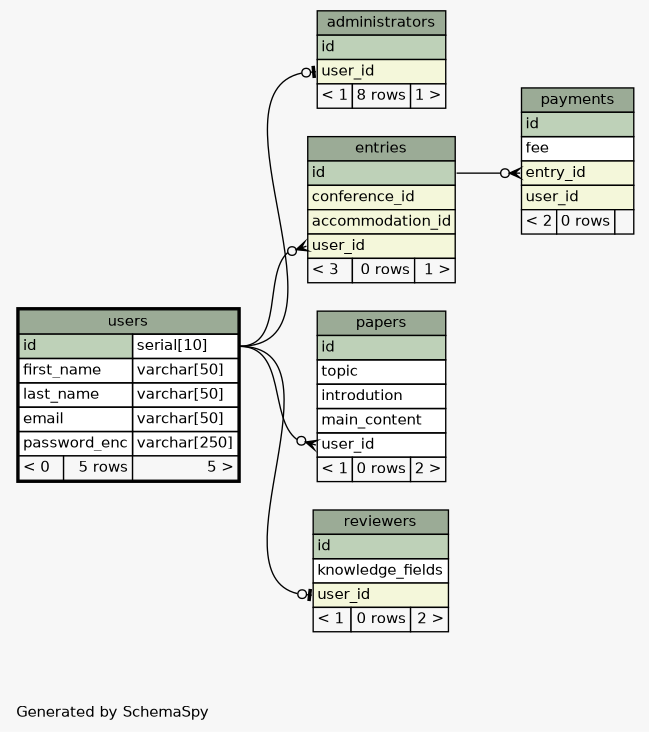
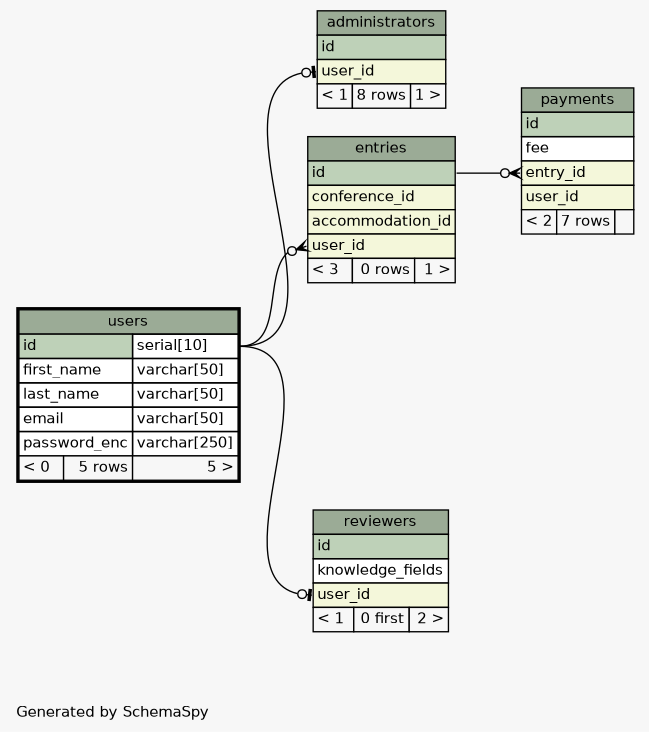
node "payments": text "0 rows" -> "7 rows"
node "papers": removed
node "reviewers": text "0 rows" -> "0 first"
